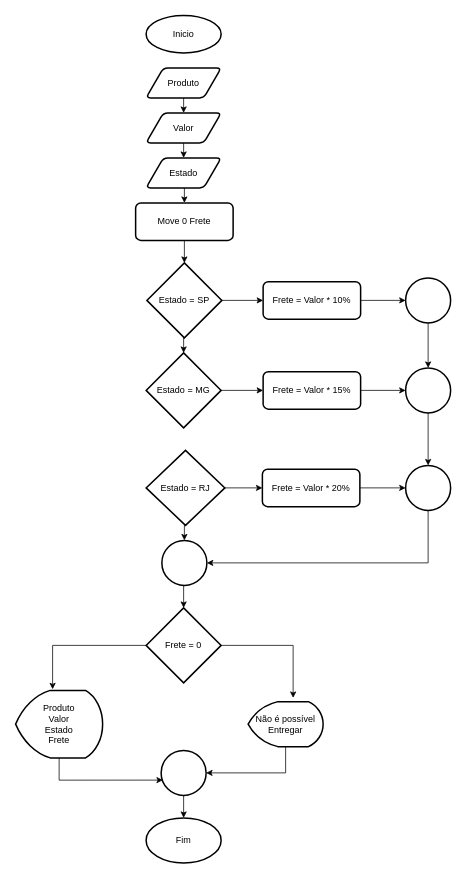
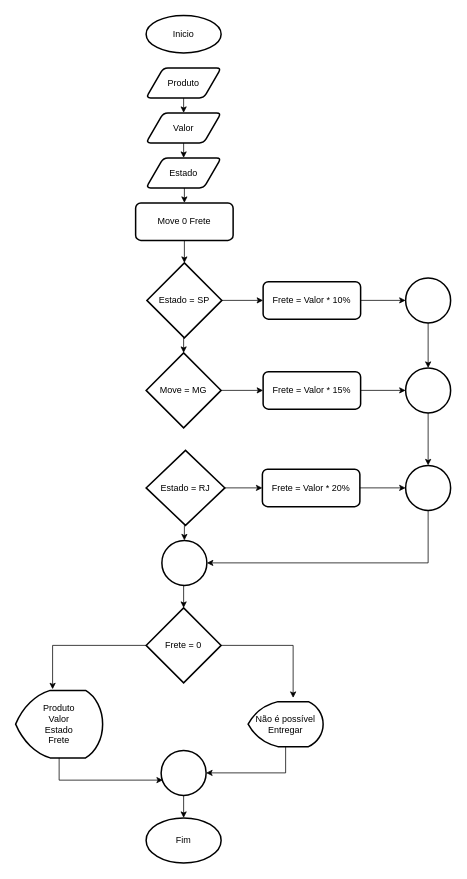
node "Estado = MG": label "Estado = MG" -> "Move = MG"
